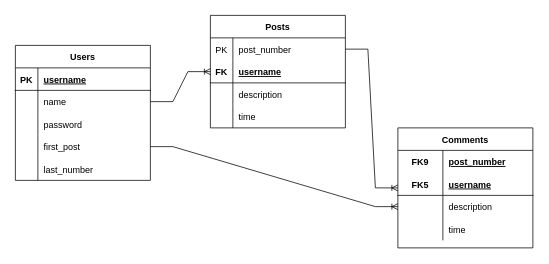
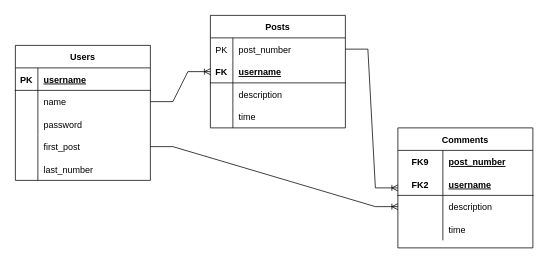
node "FK5": label "FK5" -> "FK2"
